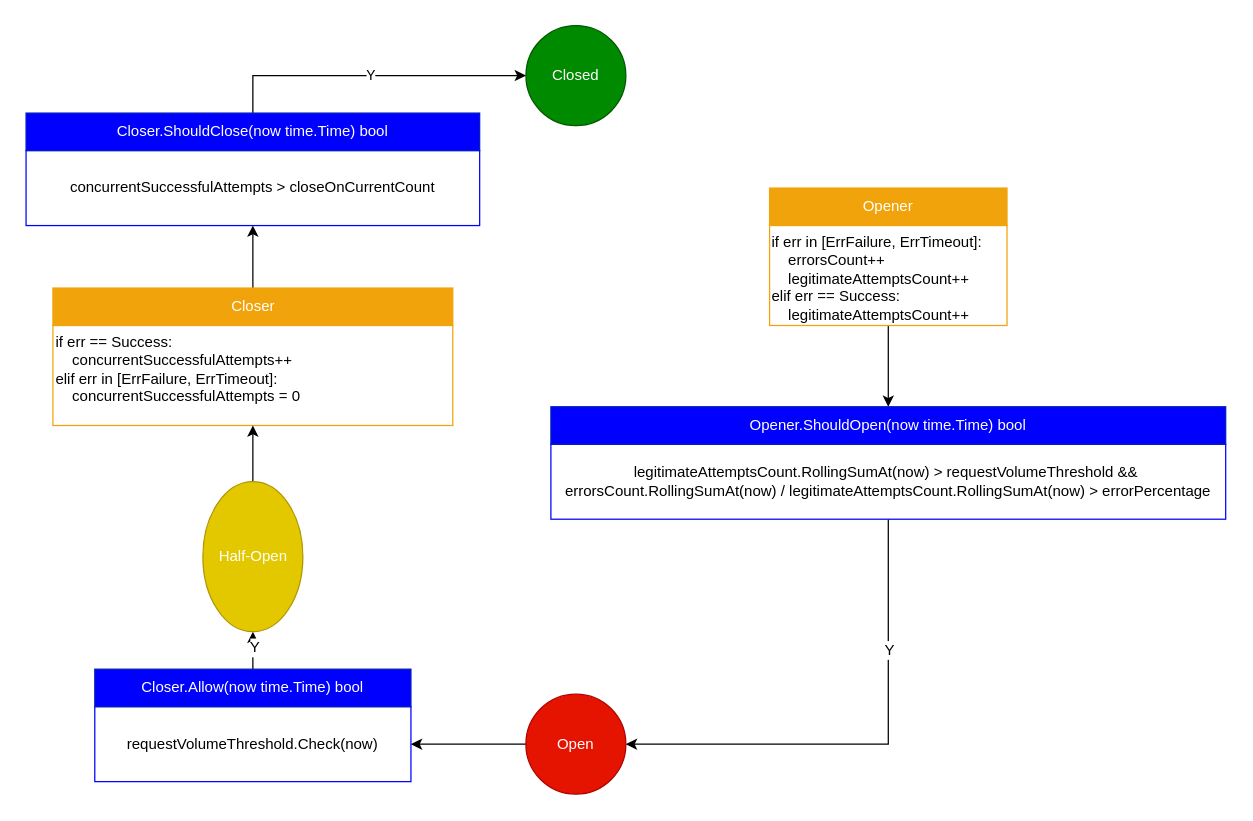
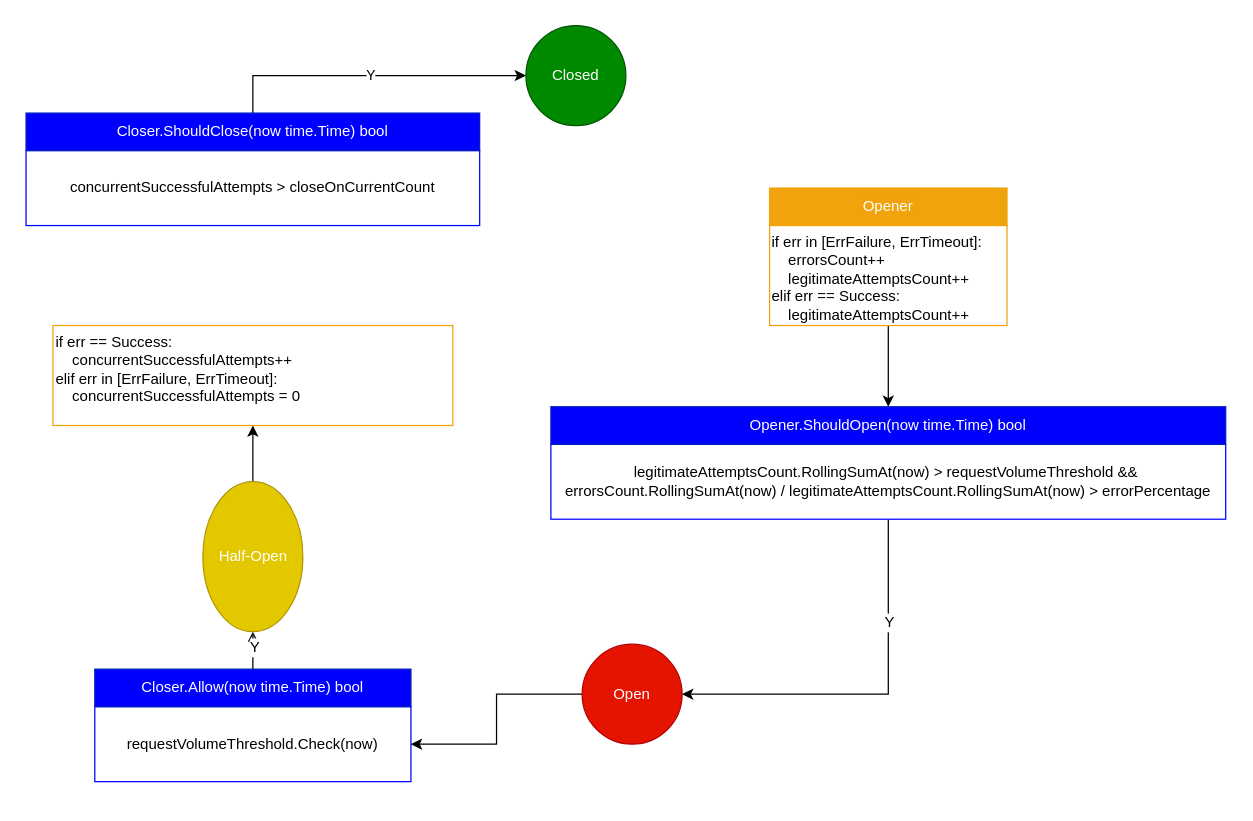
edge "Closer" -> "concurrentSuccessfulAttempts > closeOnCurrentCount": removed
node "Closer": removed
edge "Closer.Allow(now time.Time) bool" -> "Half-Open": arrowhead classic -> open
node "Open": moved (576, 744) -> (632, 694)
